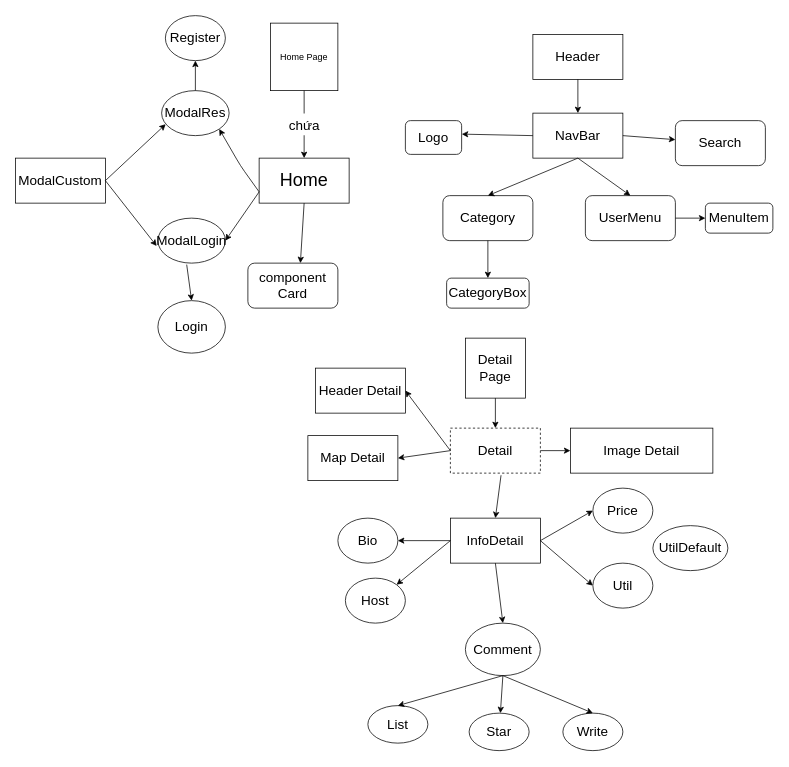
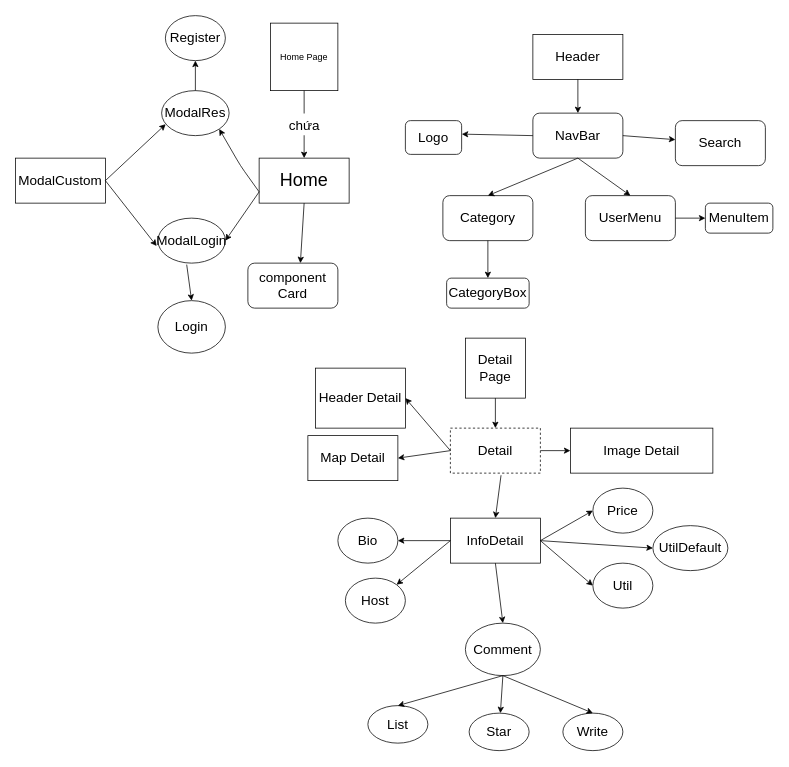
node "NavBar": shape rectangle -> rounded rectangle
node "Header Detail": size 90x45 -> 90x60
edge "InfoDetail" -> "UtilDefault": added
